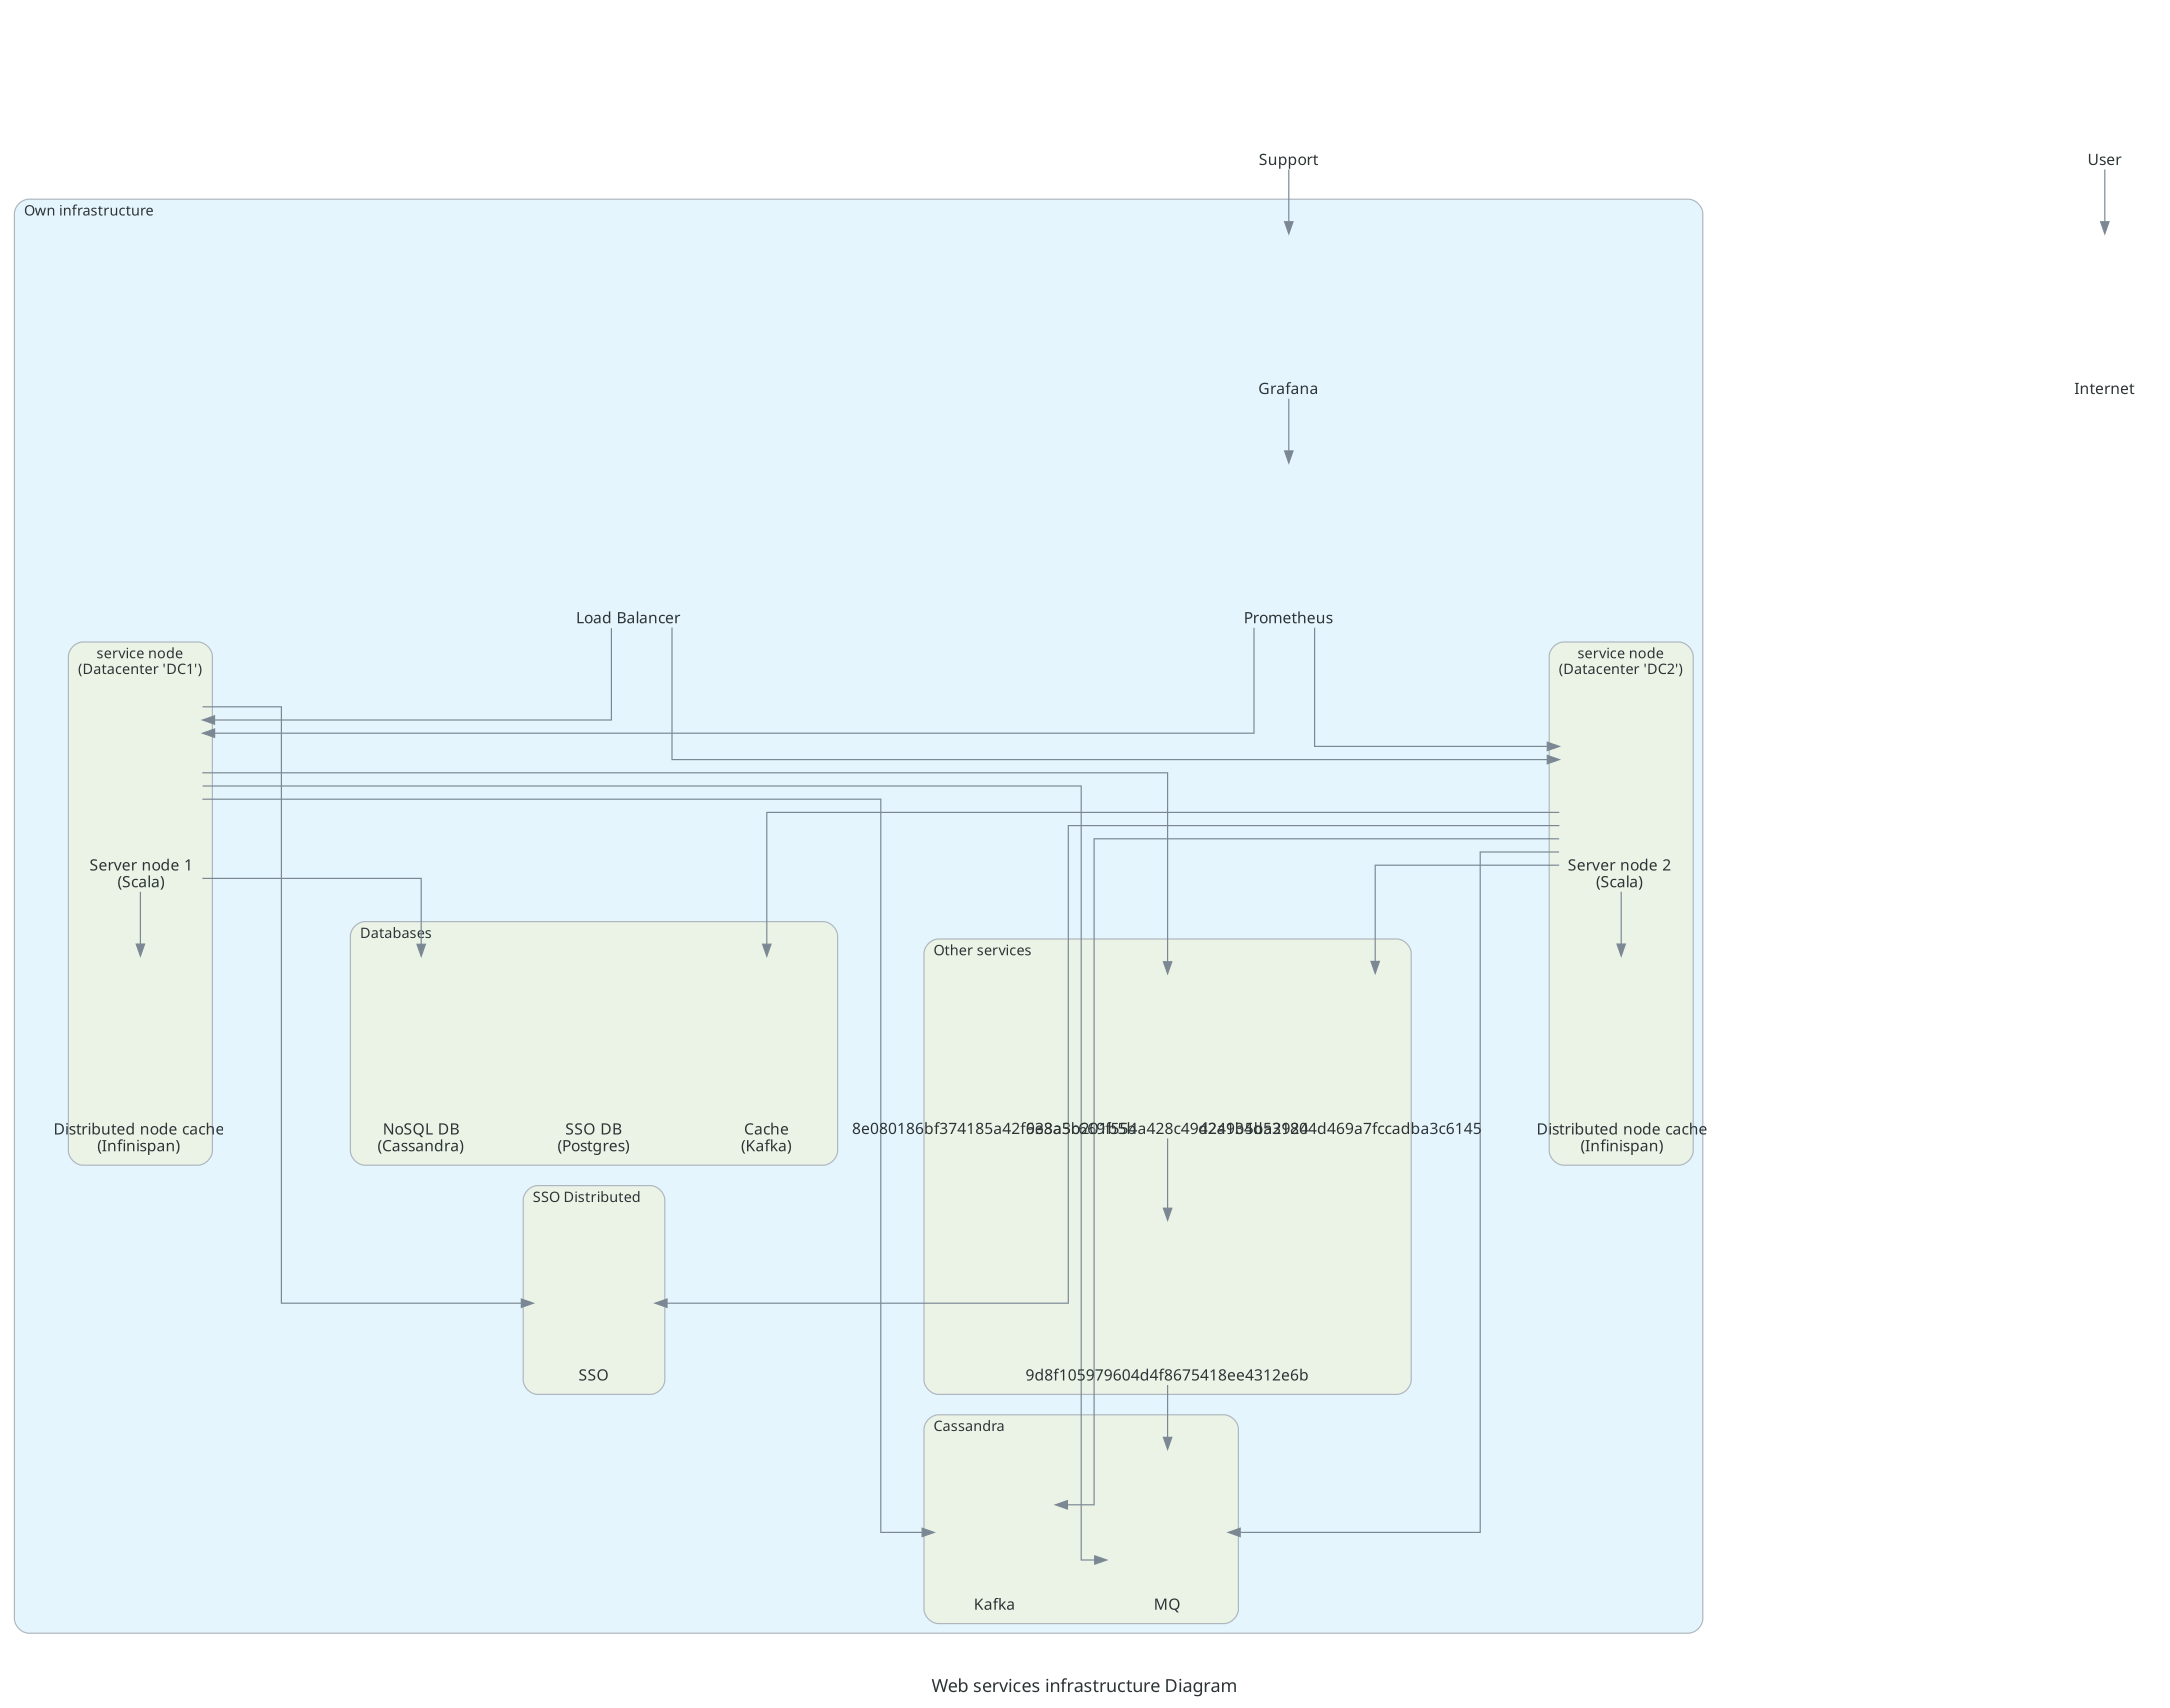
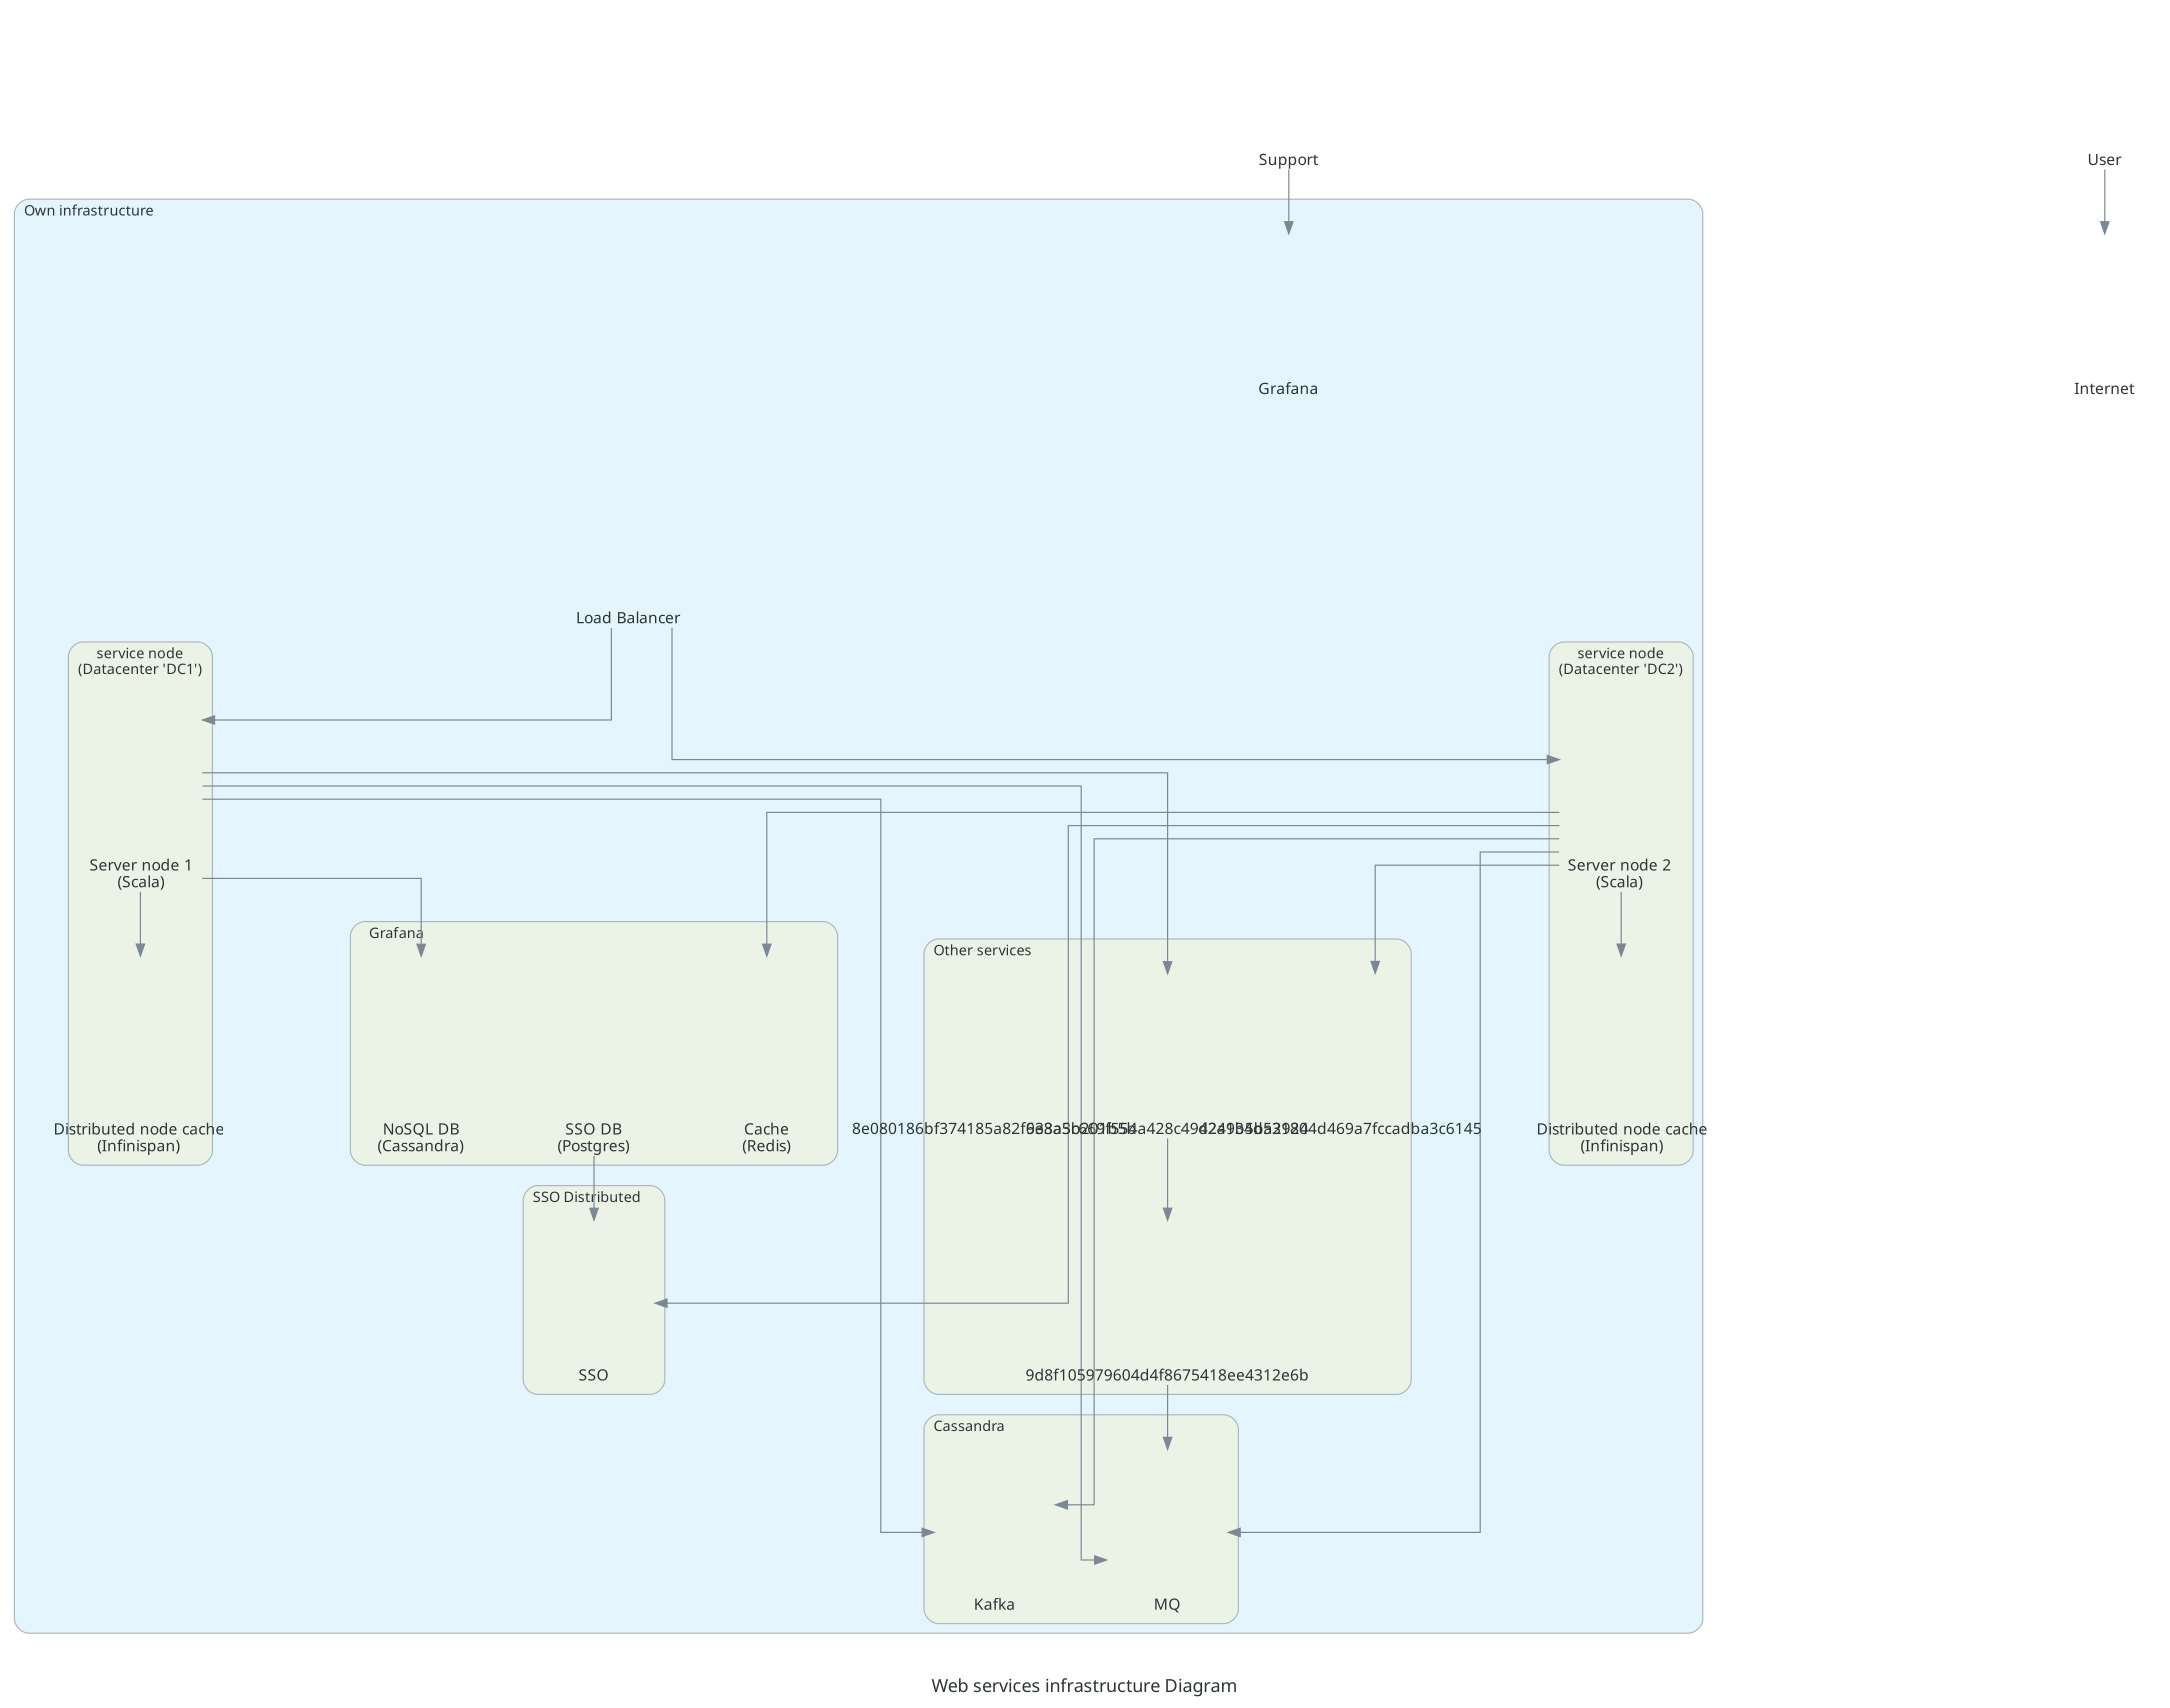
node "Prometheus": removed
cluster "Databases": label "Databases" -> "Grafana"
node "Cache (Kafka)": label "Cache (Kafka)" -> "Cache (Redis)"
node "8e080186bf374185a42f6e8a5b201b5b": label "8e080186bf374185a42f6e8a5b201b5b" -> "8e080186bf374185a82f6e8a5b201b5b"
edge "Server node 1 (Scala)" -> "SSO": now "SSO DB (Postgres)" -> "SSO"
